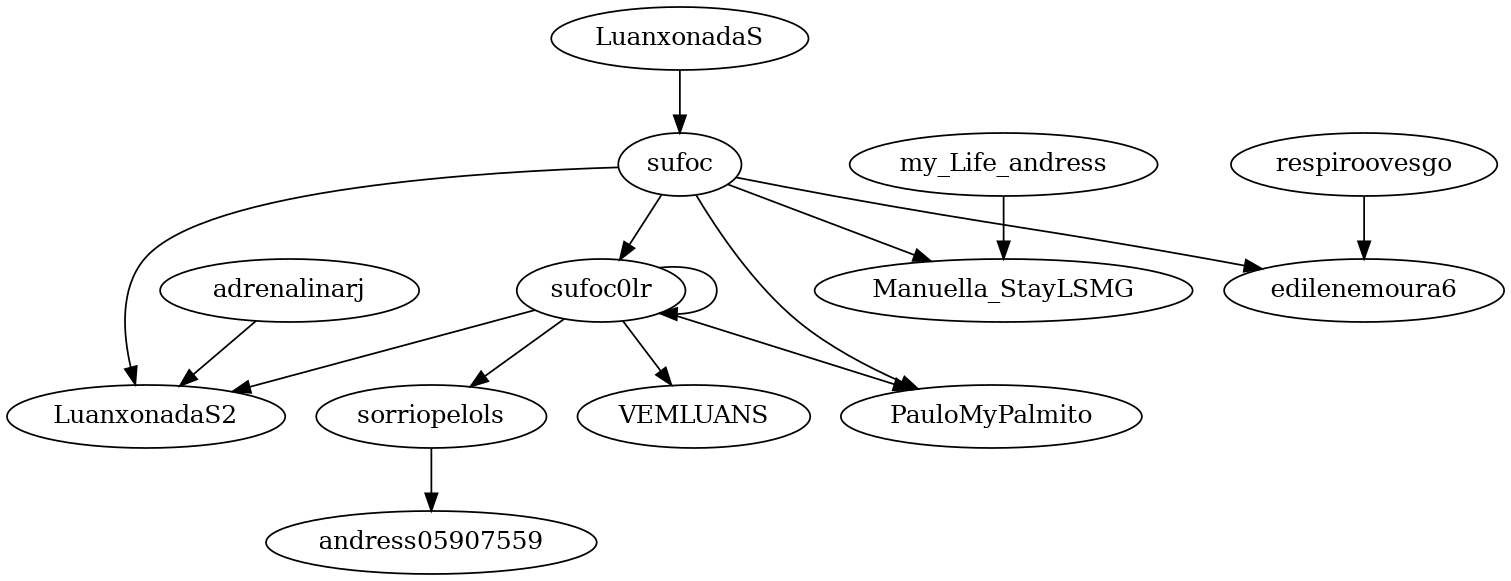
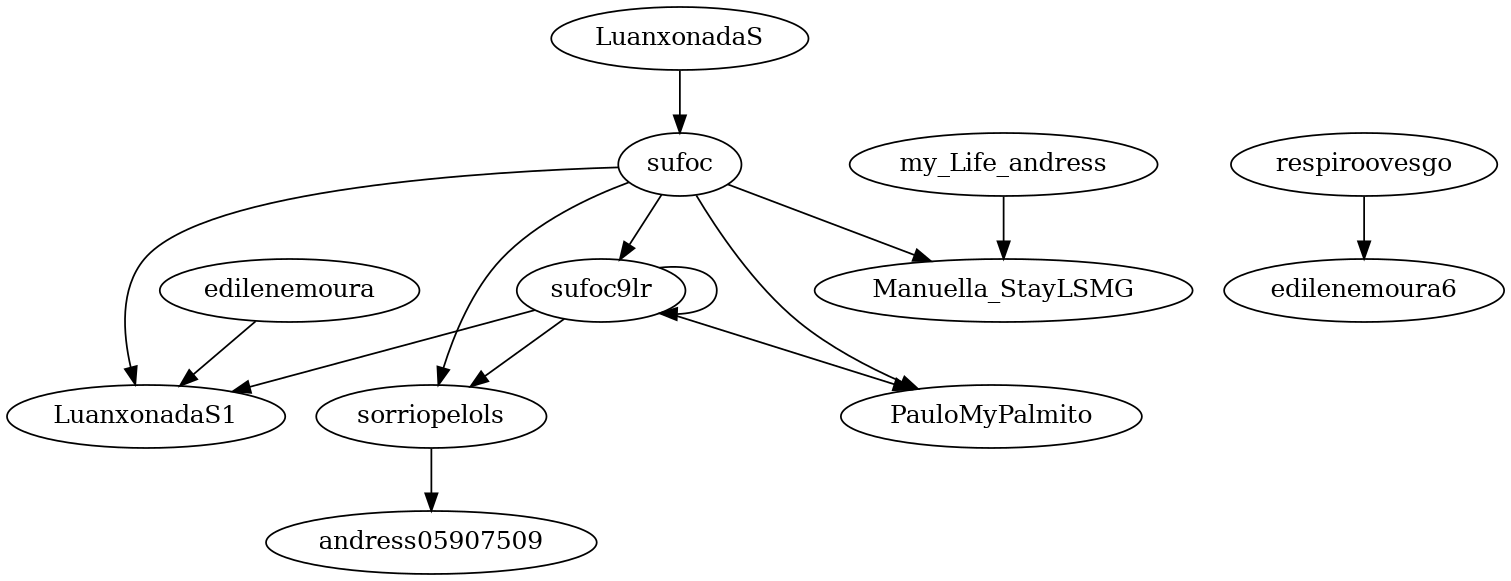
edge "sufoc" -> "edilenemoura6": now "sufoc" -> "sorriopelols"
node "adrenalinarj": label "adrenalinarj" -> "edilenemoura"
node "sufoc0lr": label "sufoc0lr" -> "sufoc9lr"
node "LuanxonadaS2": label "LuanxonadaS2" -> "LuanxonadaS1"
node "VEMLUANS": removed
node "andress05907559": label "andress05907559" -> "andress05907509"
